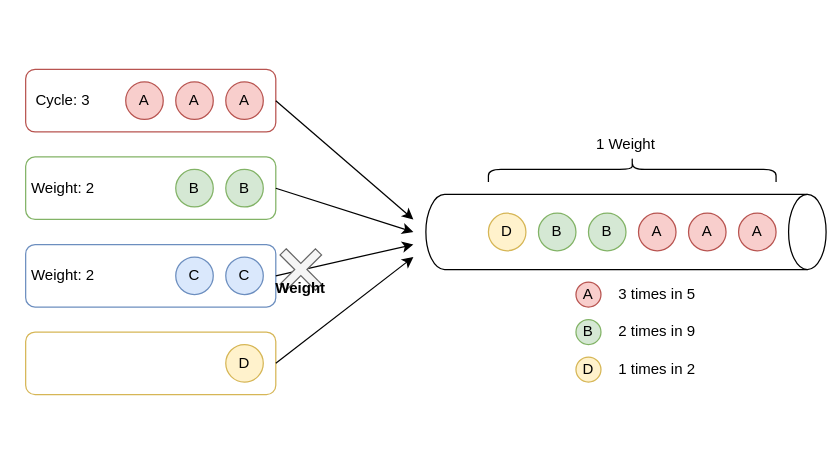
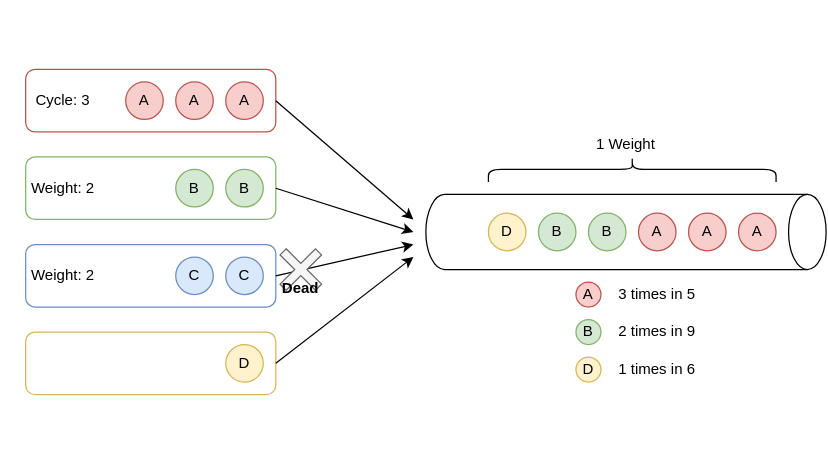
node "Weight": label "Weight" -> "Dead"
node "1 times in 2": label "1 times in 2" -> "1 times in 6"
